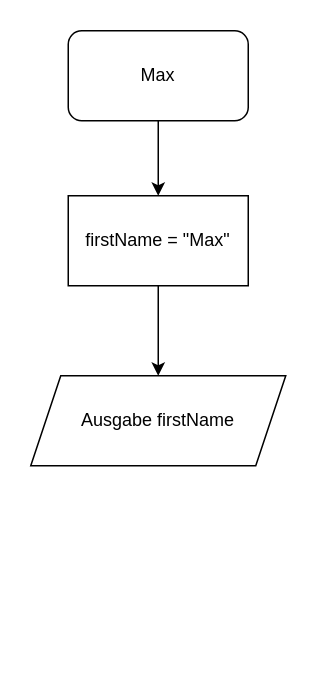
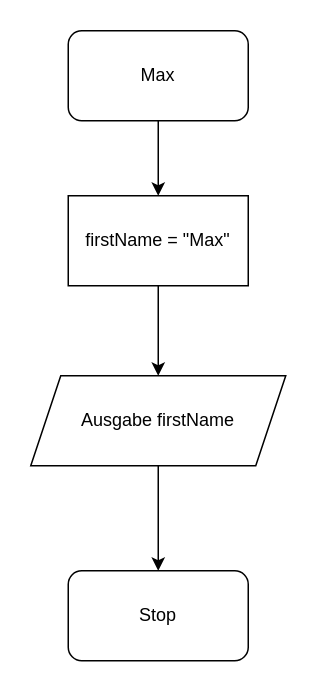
edge "Ausgabe firstName" -> "Stop": added
node "Stop": added
